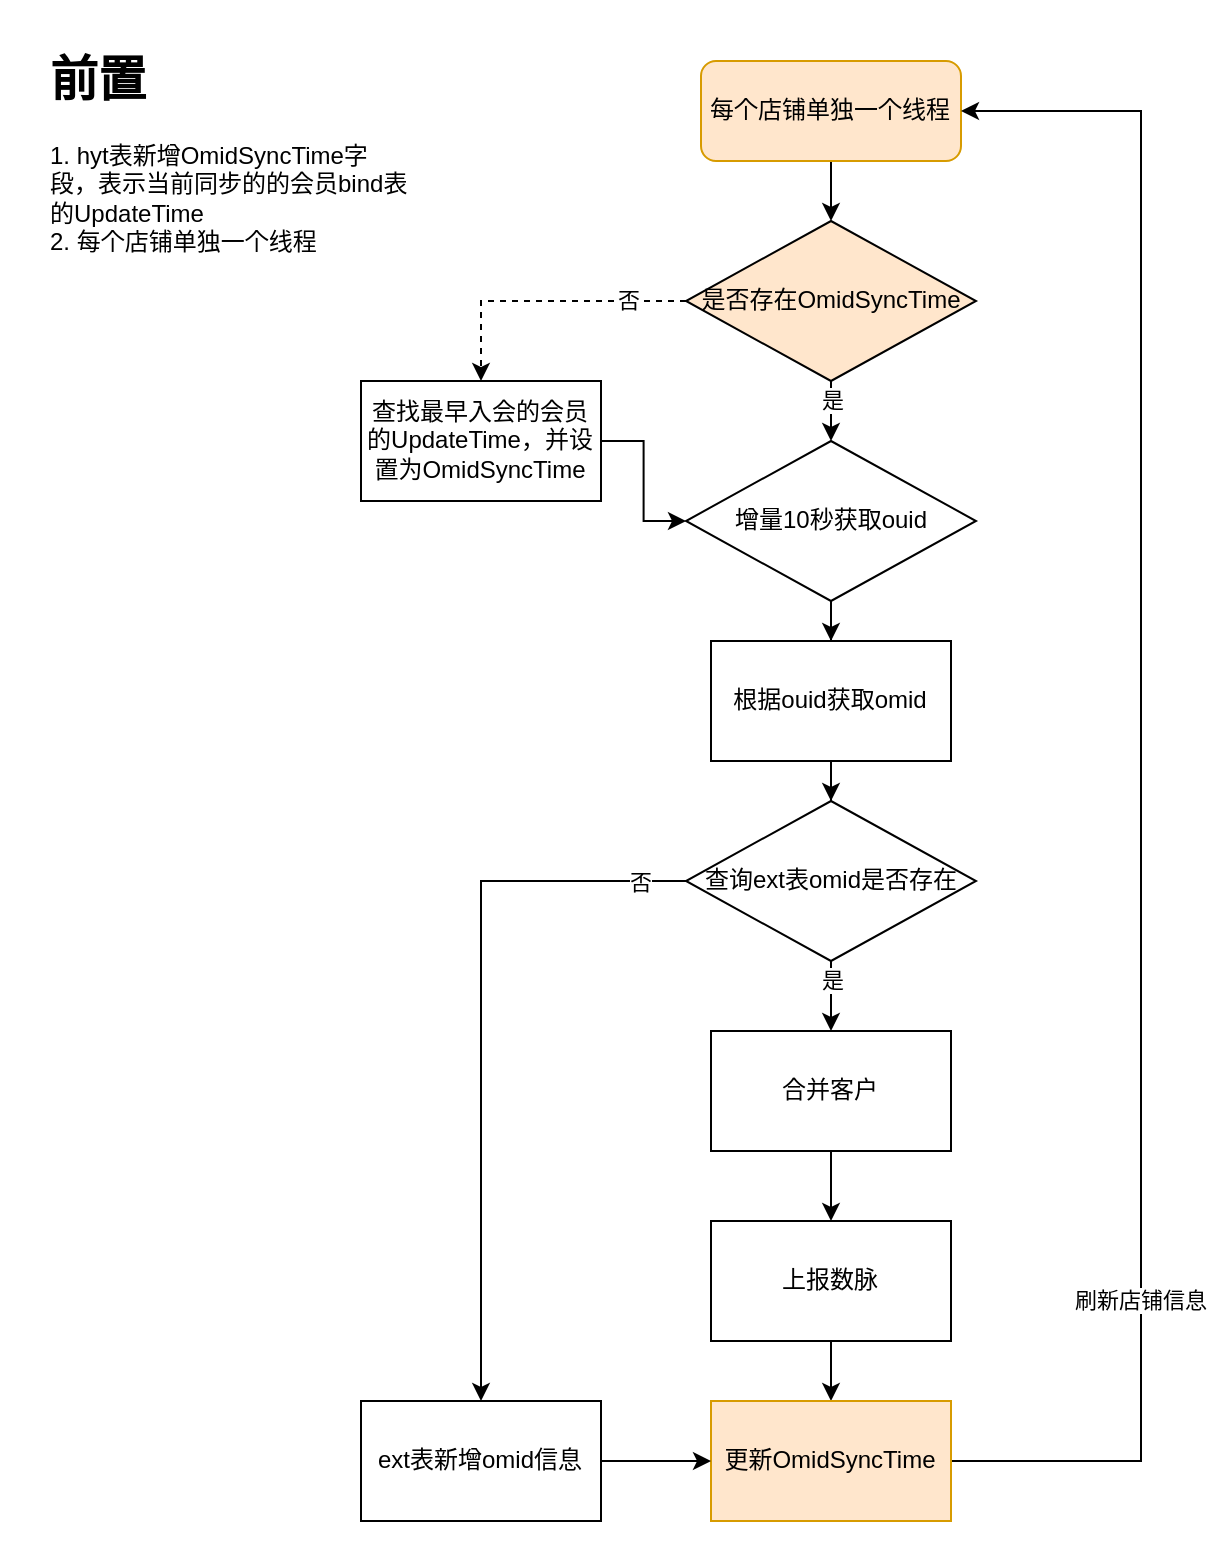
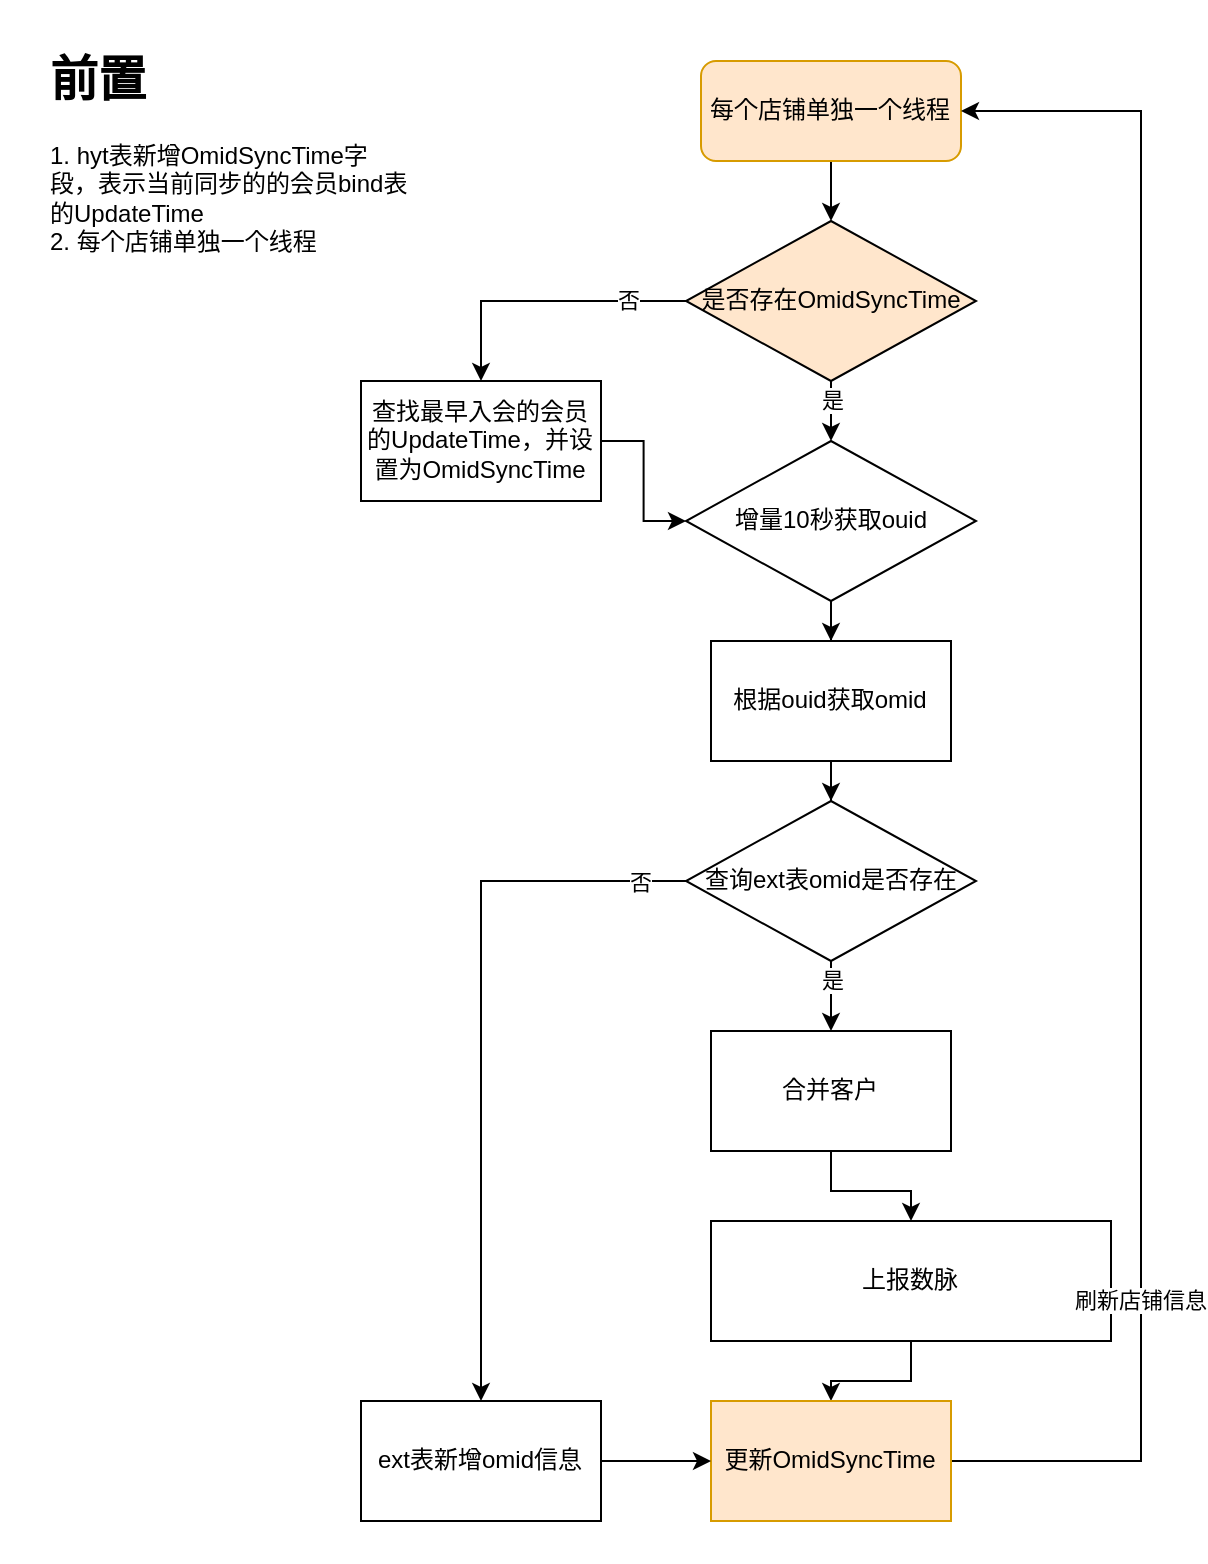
edge "是否存在OmidSyncTime" -> "查找最早入会的会员的UpdateTime，并设置为OmidSyncTime": style dashed -> solid
node "上报数脉": size 240x120 -> 400x120
